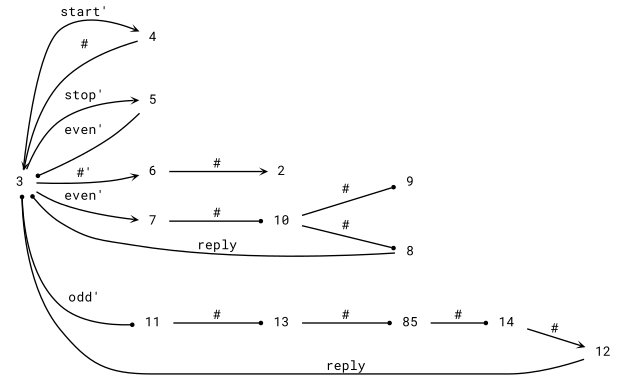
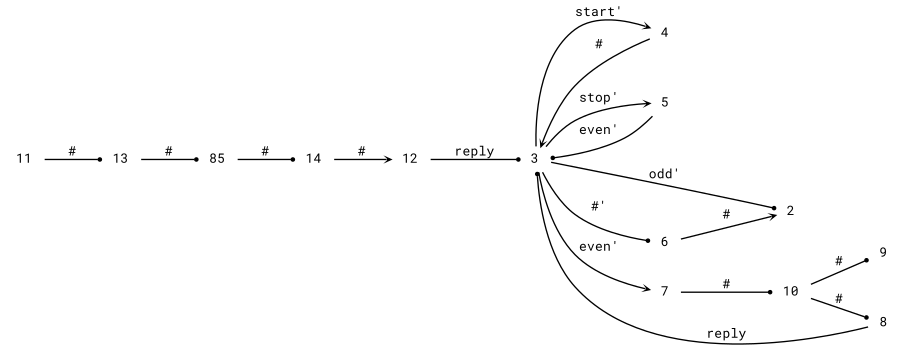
edge "3" -> "6": arrowhead vee -> dot
edge "3" -> "11": now "3" -> "2"
